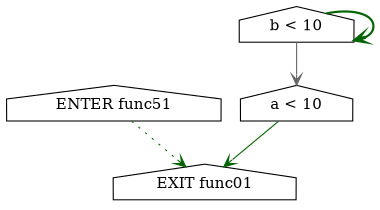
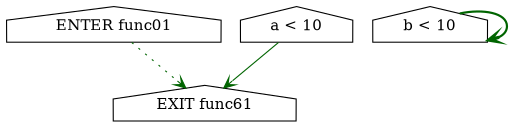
edge "b < 10" -> "a < 10": removed
node "ENTER func51": label "ENTER func51" -> "ENTER func01"
node "EXIT func01": label "EXIT func01" -> "EXIT func61"
